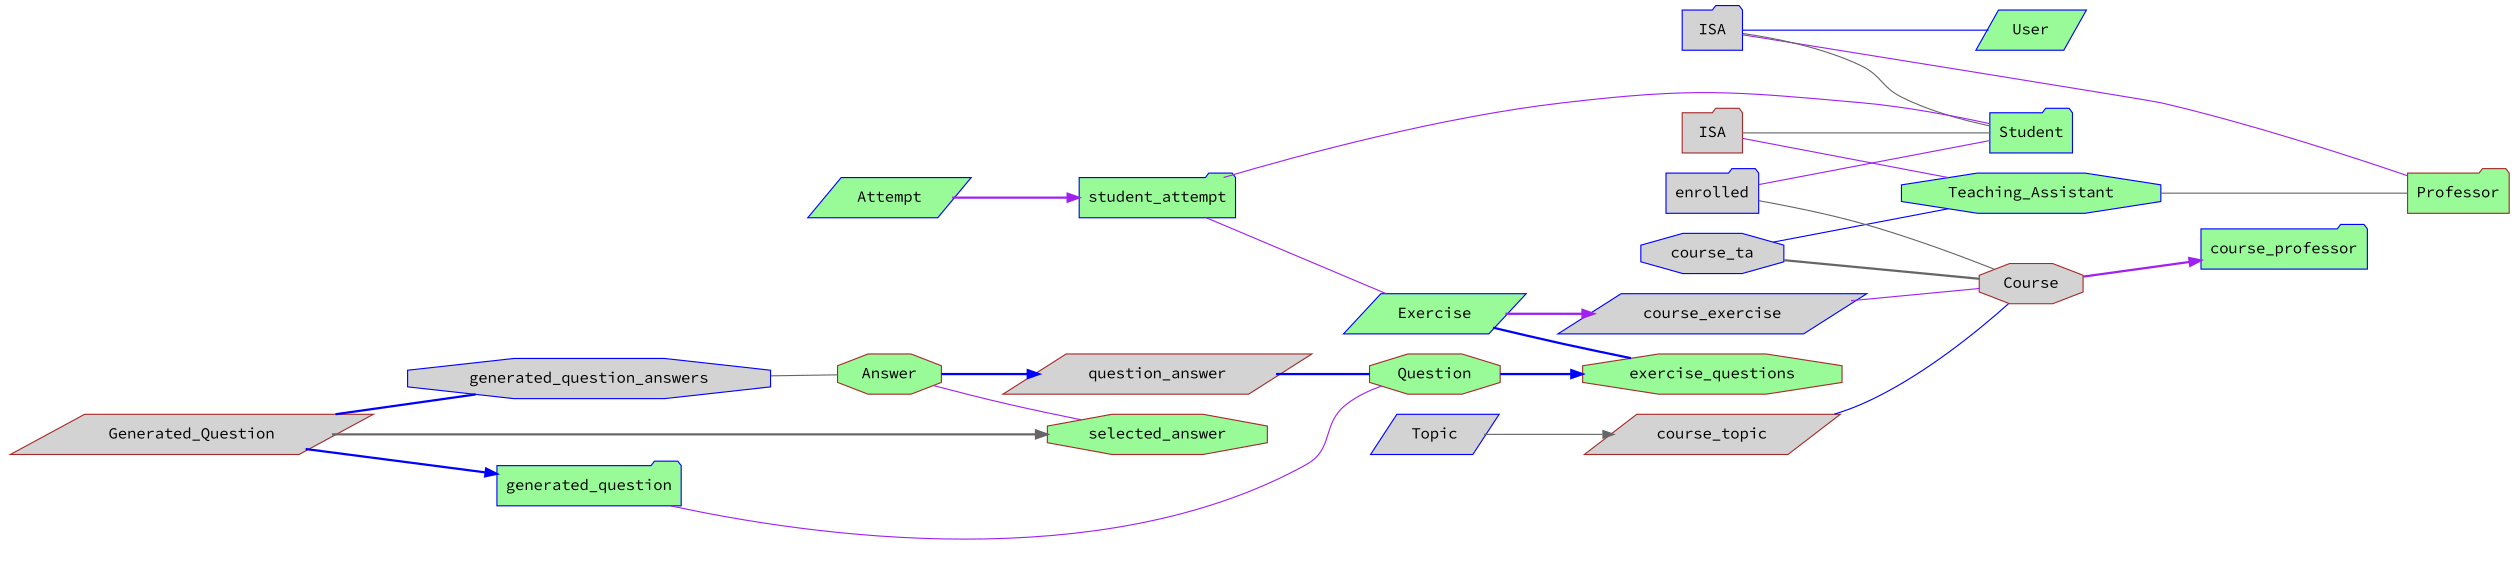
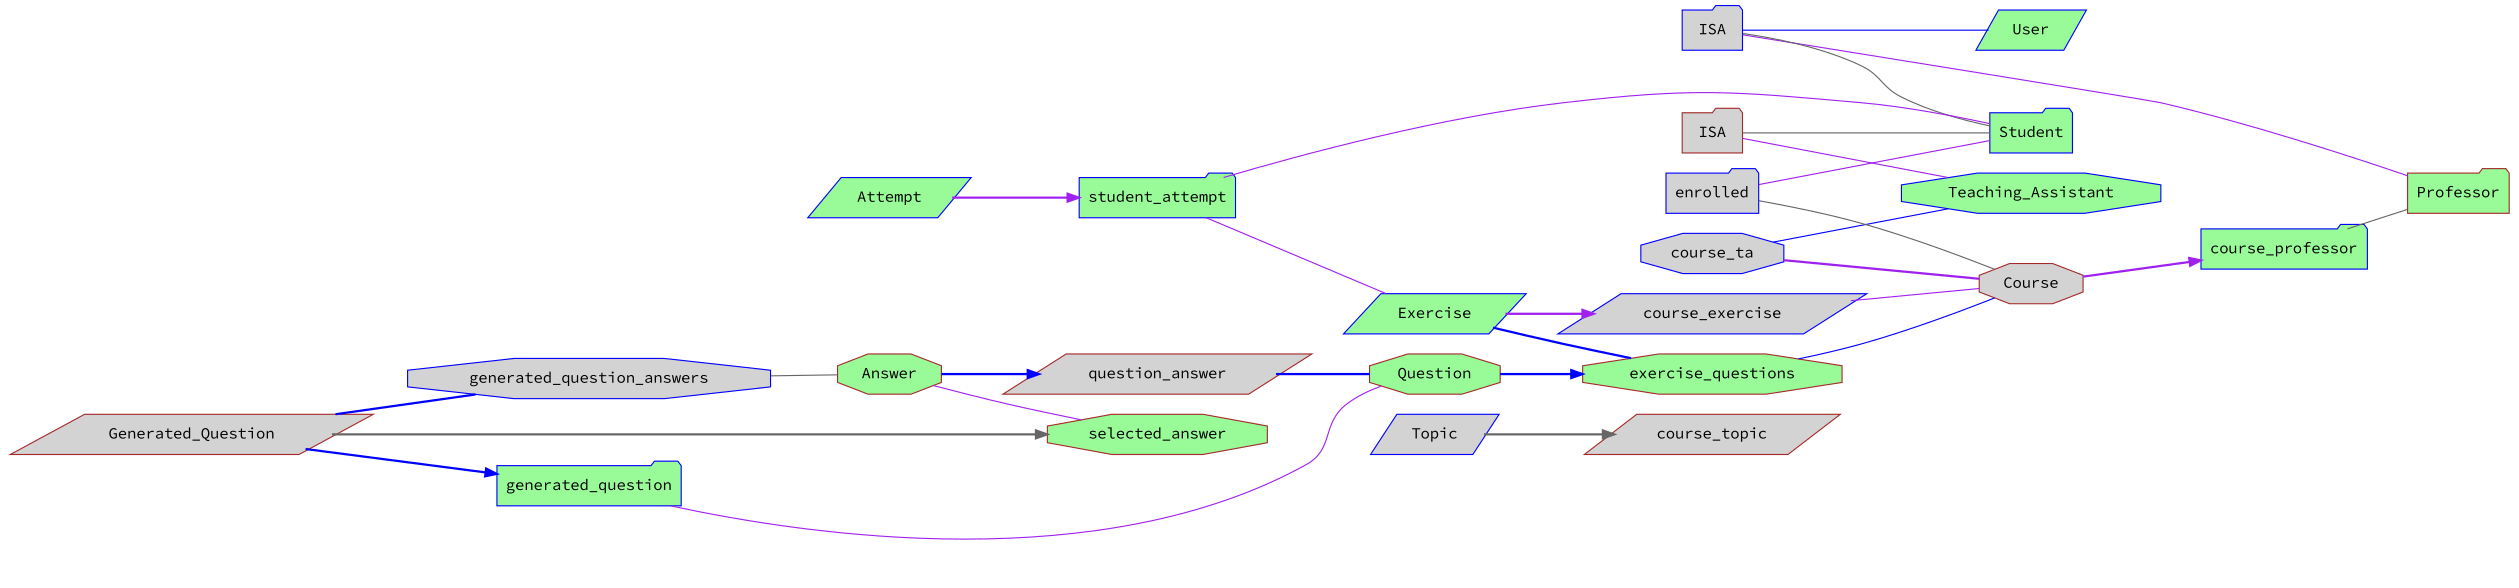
edge "Teaching_Assistant" -- "Professor": now "course_professor" -- "Professor"
edge "course_ta" -- "Course": color gray40 -> purple
edge "Course" -- "course_topic": now "Course" -- "exercise_questions"
edge "Topic" -> "course_topic": style solid -> bold
